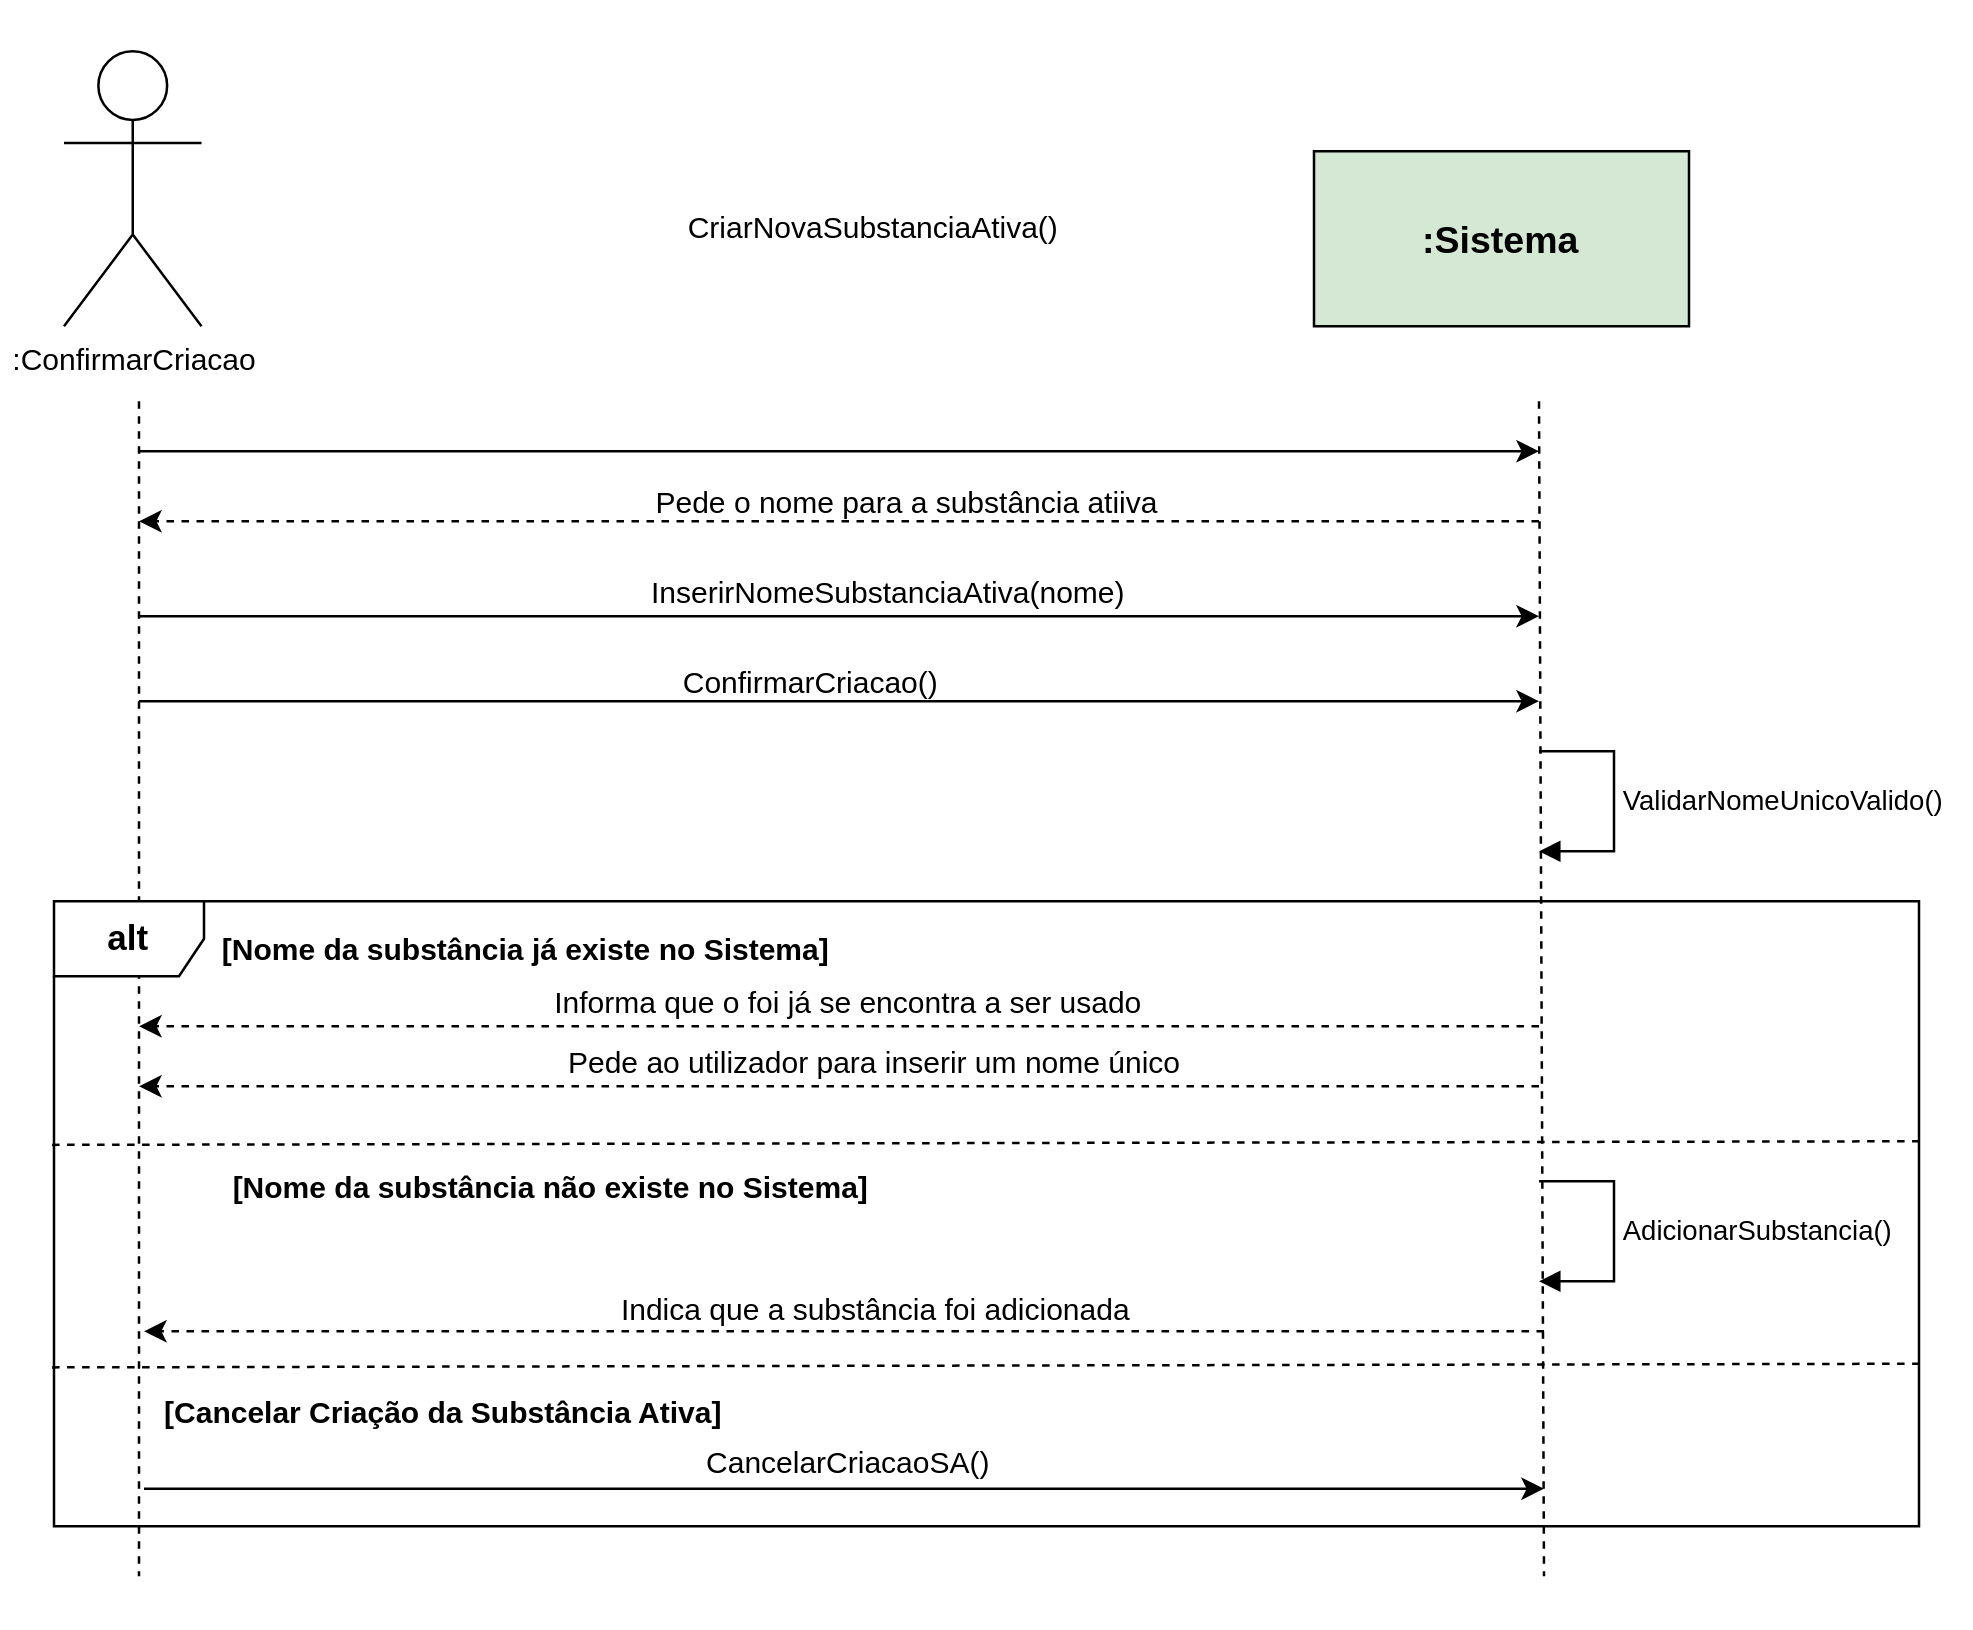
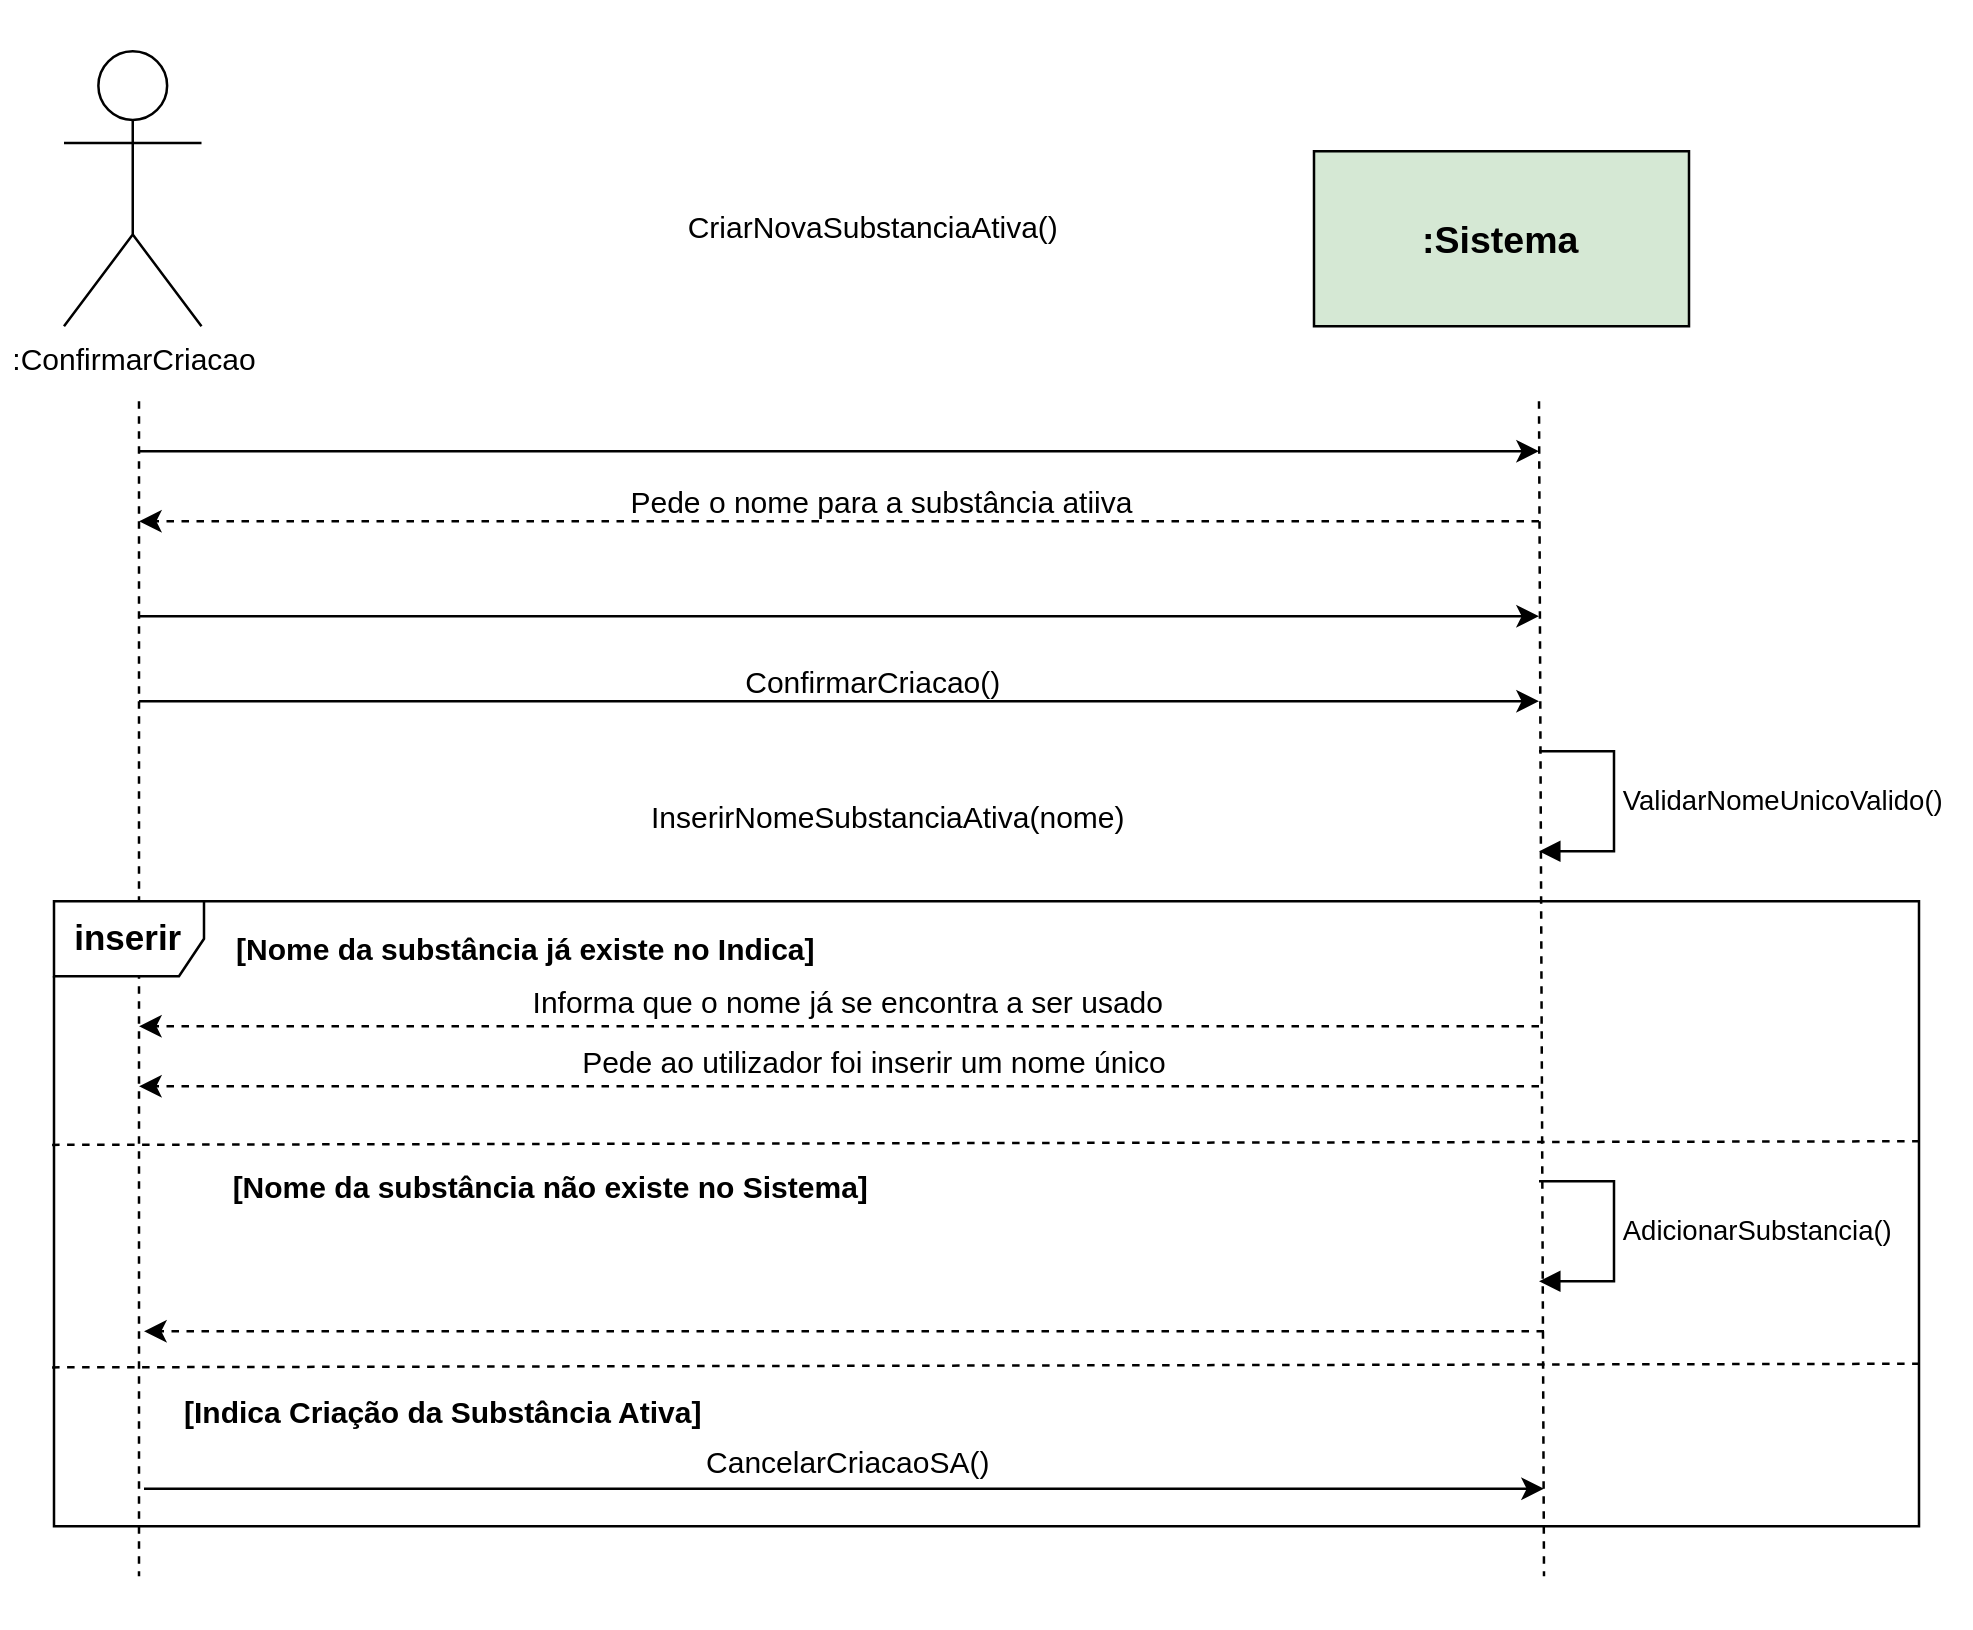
node "Pede o nome para a substância atiiva": moved (908, 504) -> (883, 504)
node "InserirNomeSubstanciaAtiva(nome)": moved (889, 594) -> (889, 819)
node "ConfirmarCriacao()": moved (811, 684) -> (874, 684)
node "alt": label "alt" -> "inserir"
node "[Nome da substância já existe no Sistema]": label "[Nome da substância já existe no Sistema]" -> "[Nome da substância já existe no Indica]"
node "Informa que o foi já se encontra a ser usado": label "Informa que o foi já se encontra a ser usado" -> "Informa que o nome já se encontra a ser usado"
node "Pede ao utilizador para inserir um nome único": label "Pede ao utilizador para inserir um nome único" -> "Pede ao utilizador foi inserir um nome único"
node "Indica que a substância foi adicionada": removed
node "[Cancelar Criação da Substância Ativa]": label "[Cancelar Criação da Substância Ativa]" -> "[Indica Criação da Substância Ativa]"
